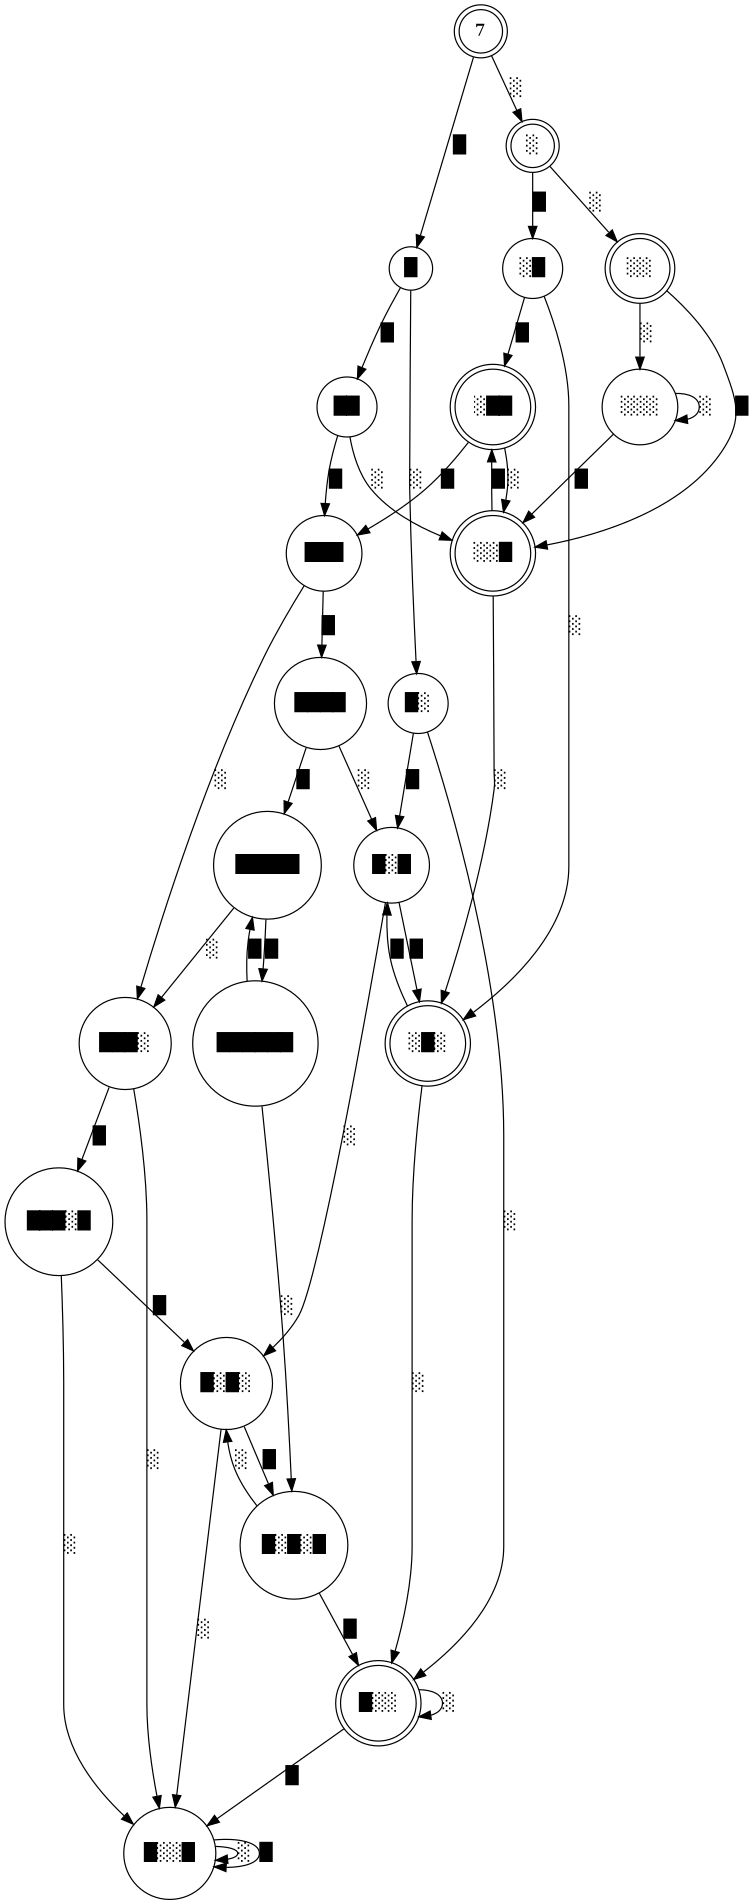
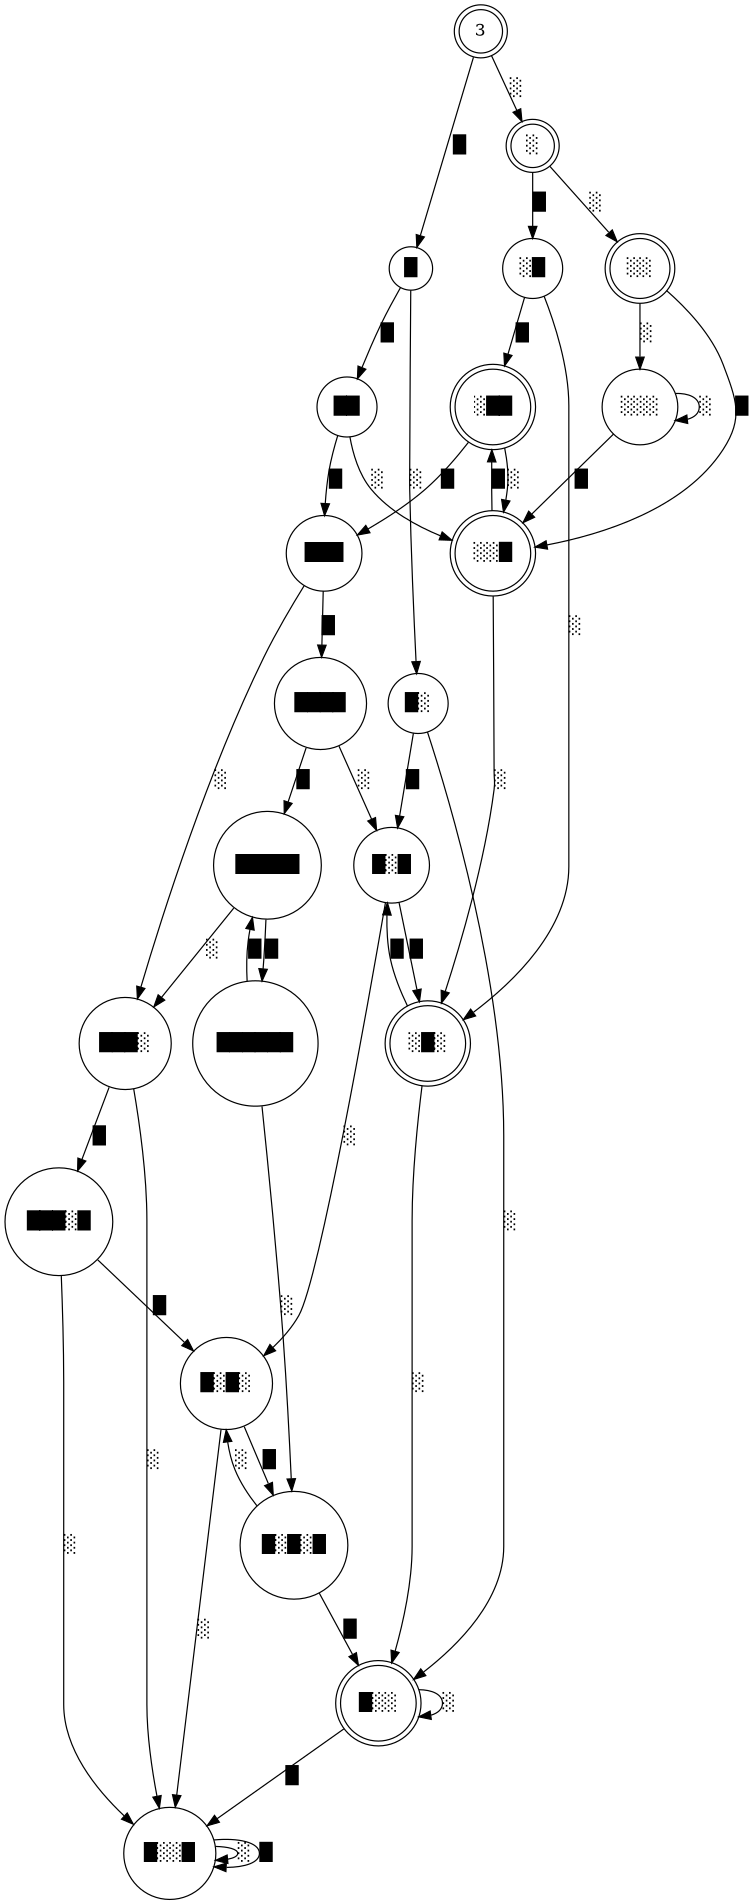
node "7": label "7" -> "3"
